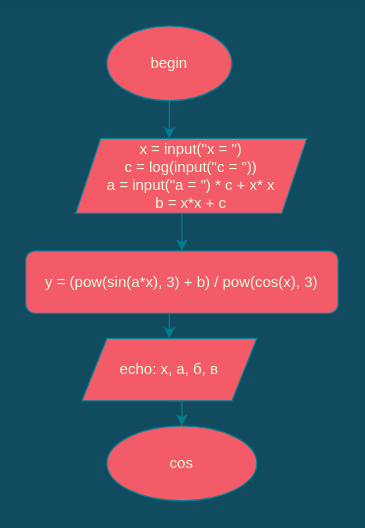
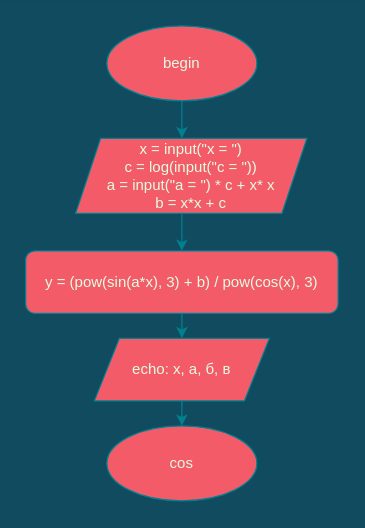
node "begin": size 125x75 -> 150x75
node "echo: х, а, б, в": moved (169, 369) -> (182, 369)
